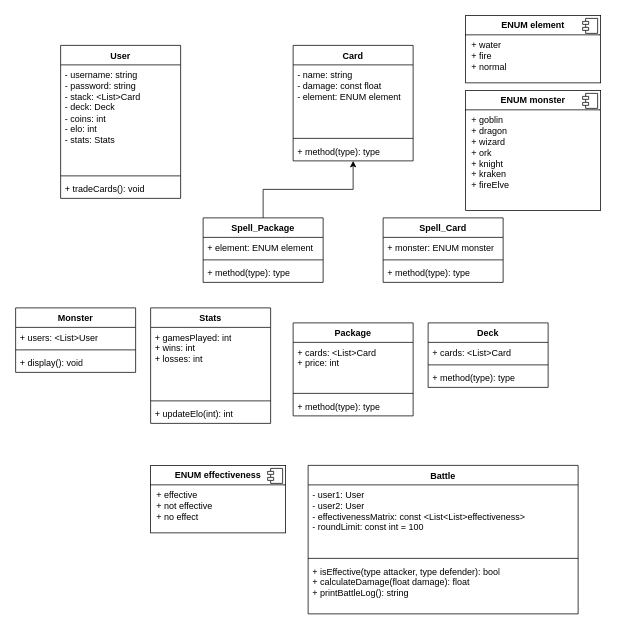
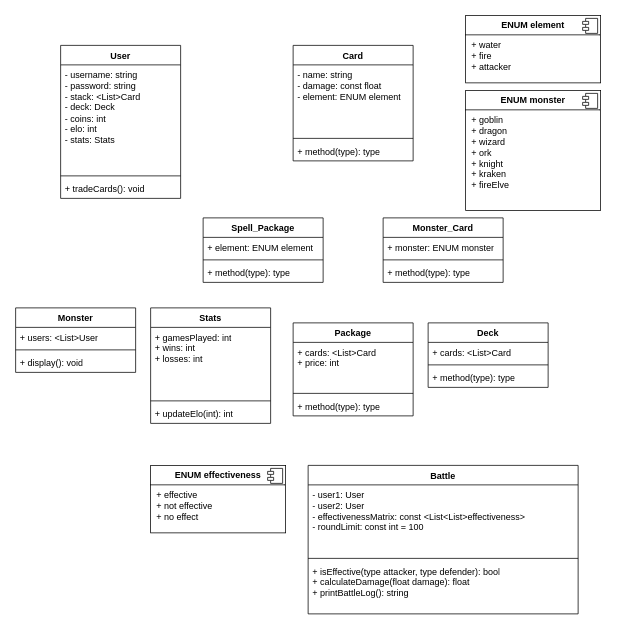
node "ENUM element + water + fire + normal": label "ENUM element + water + fire + normal" -> "ENUM element + water + fire + attacker"
edge "Spell_Package" -> "Card": removed
node "Spell_Card": label "Spell_Card" -> "Monster_Card"
